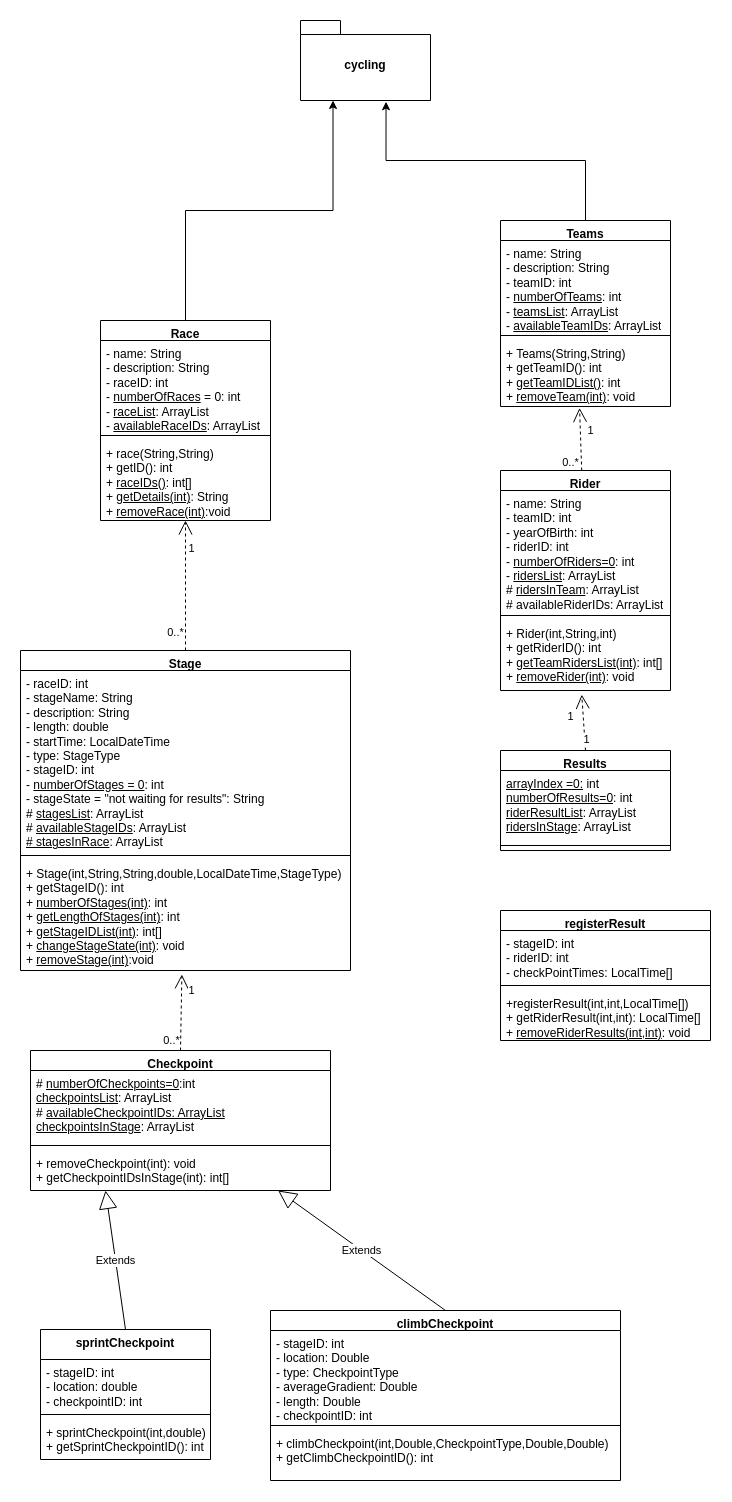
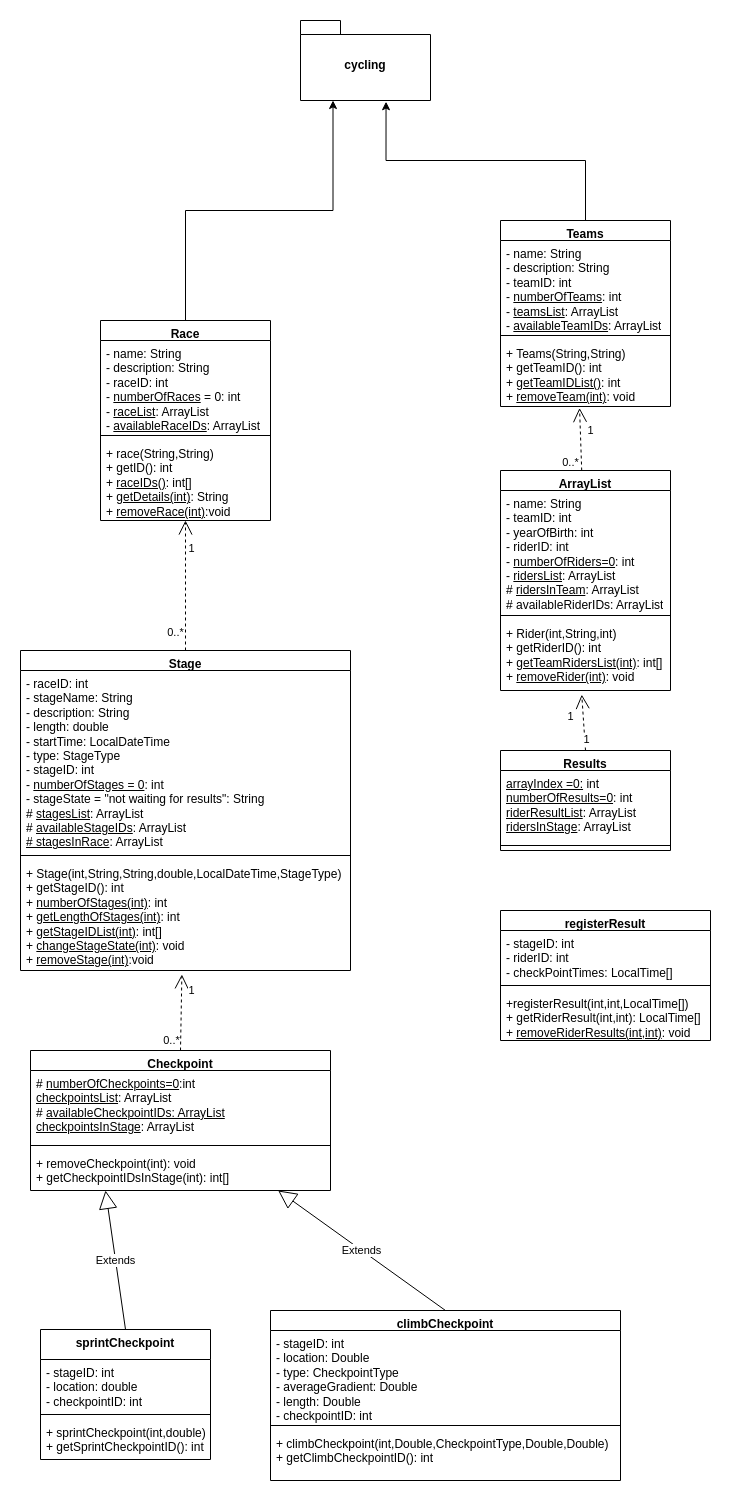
node "Rider": label "Rider" -> "ArrayList"
